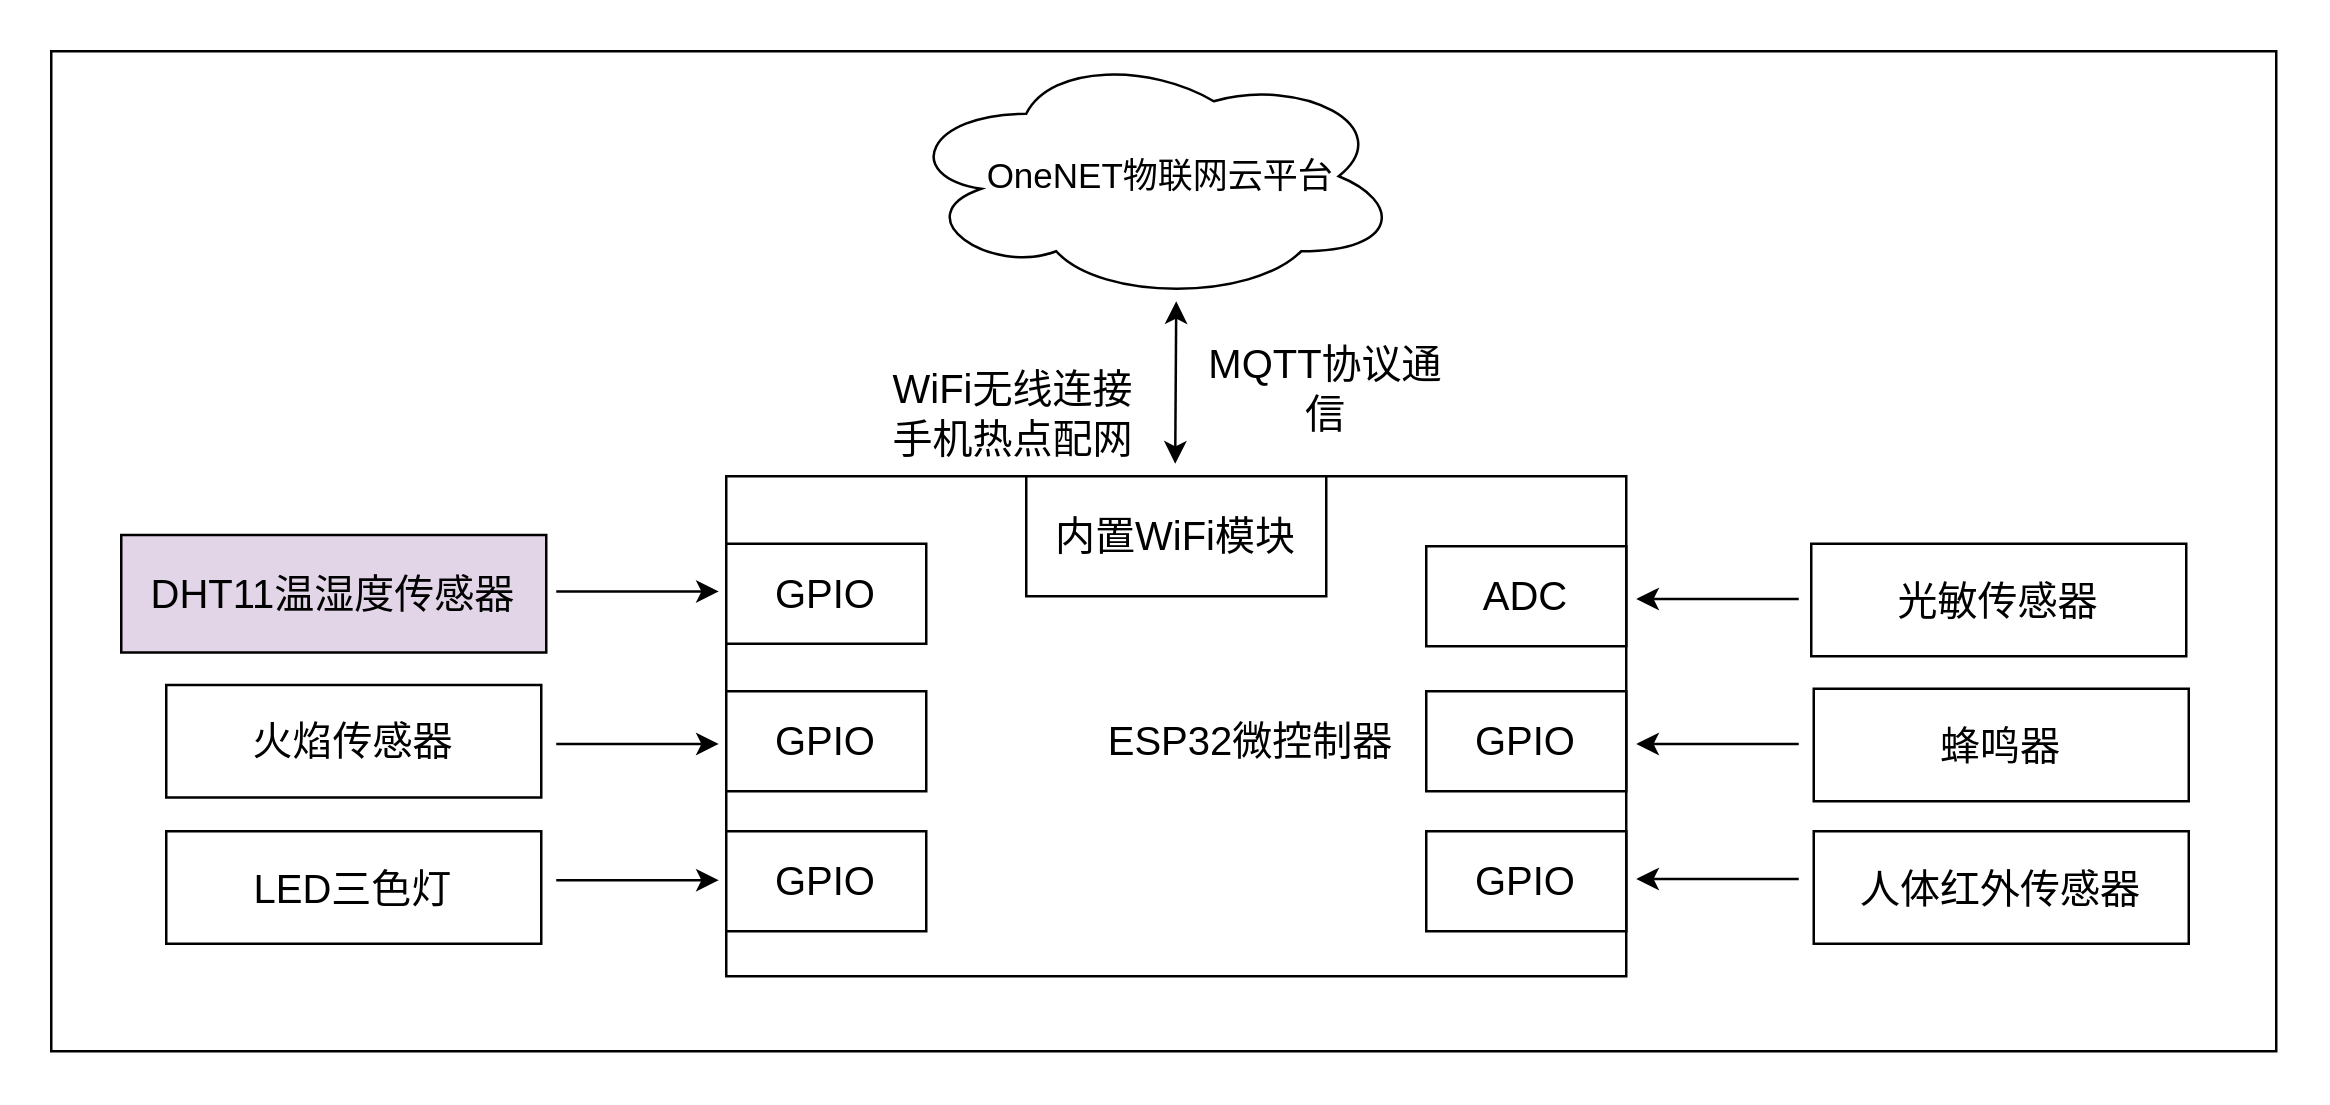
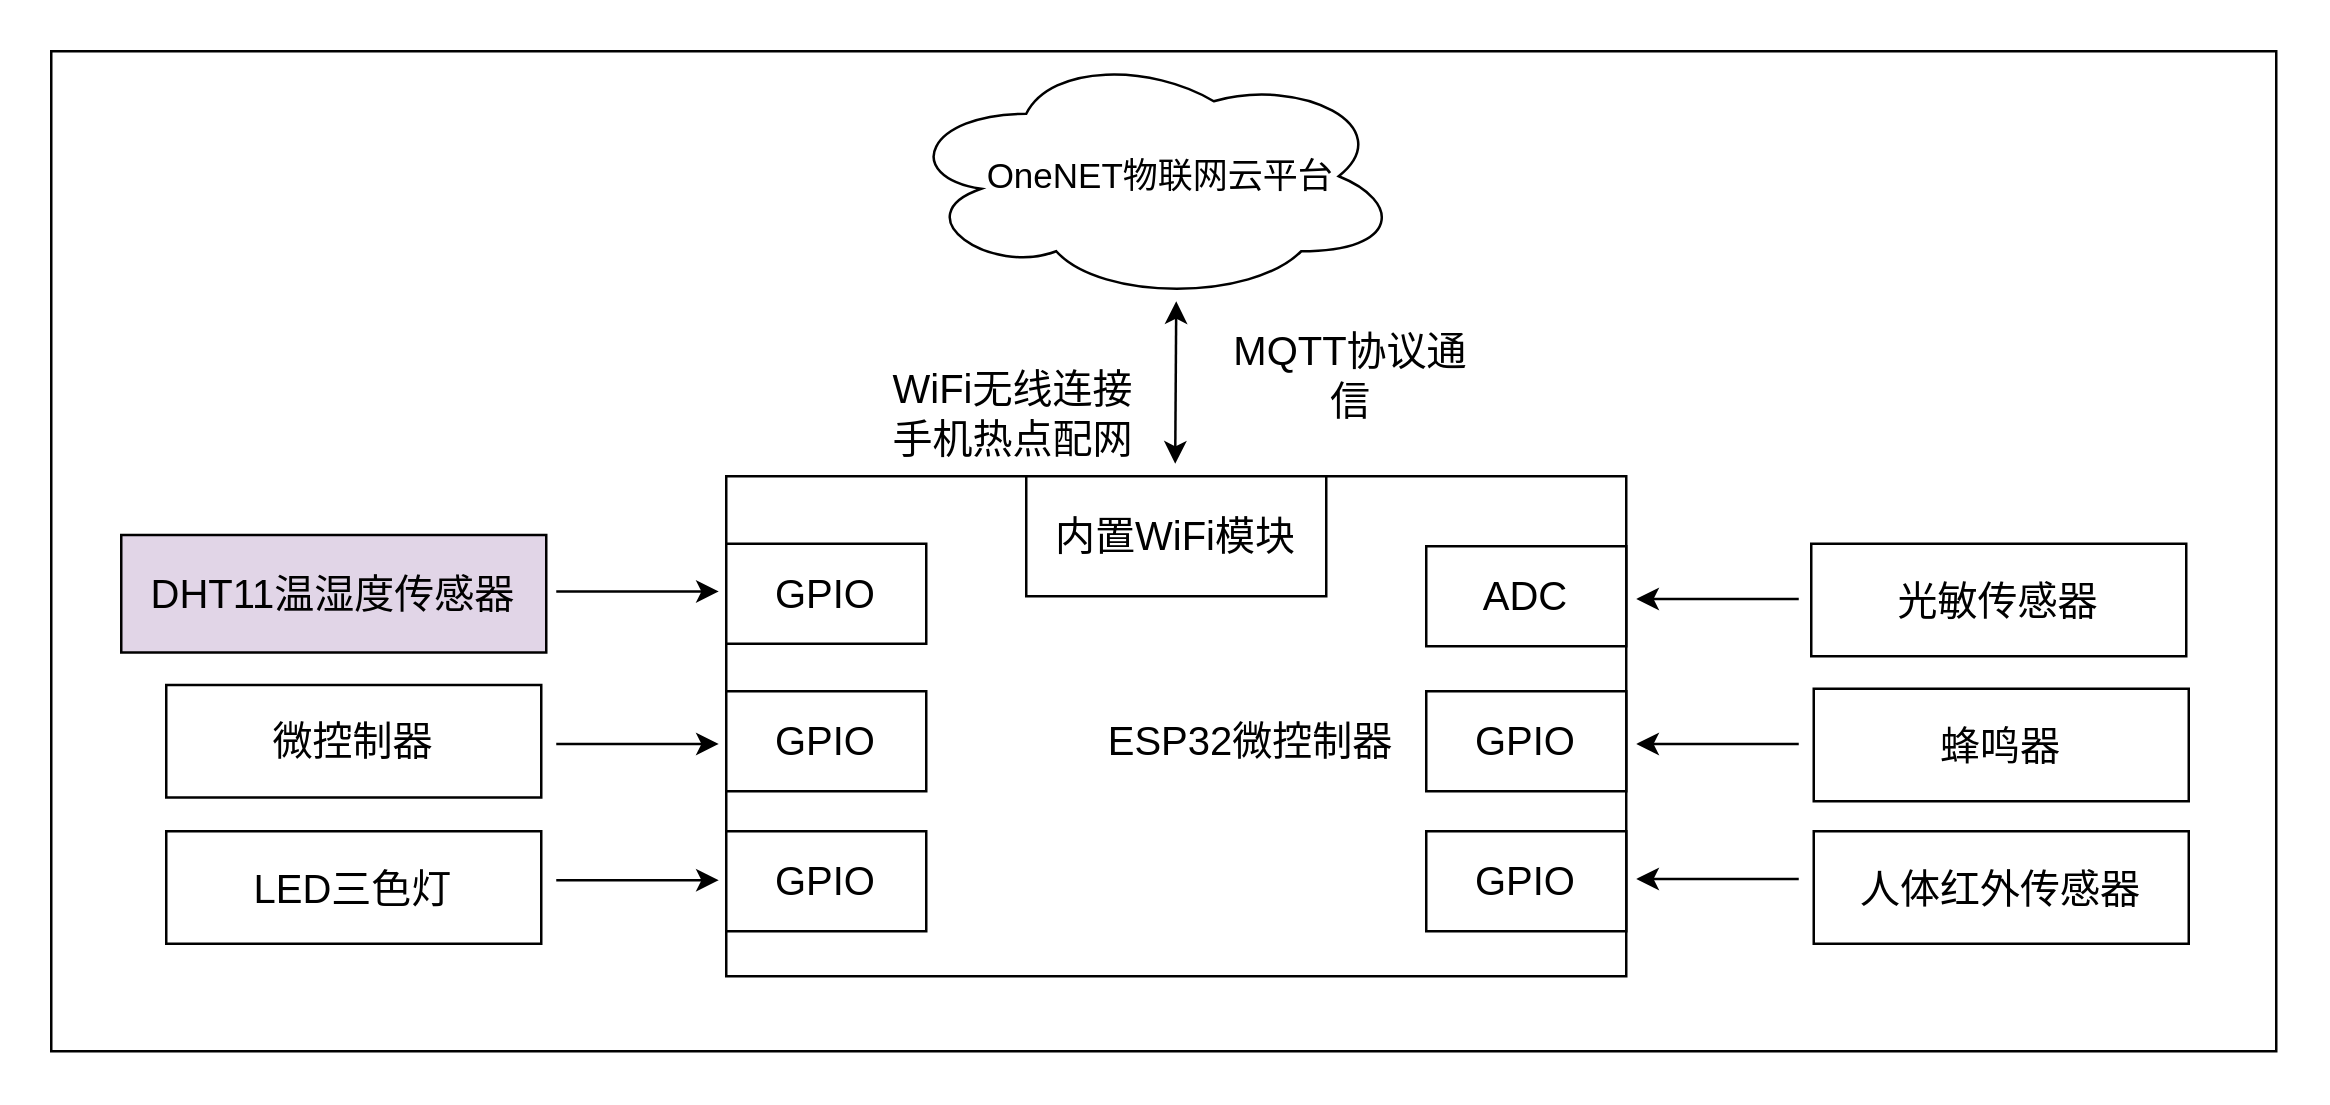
node "MQTT协议通信": moved (1326, 389) -> (1351, 376)
node "火焰传感器": label "火焰传感器" -> "微控制器"
